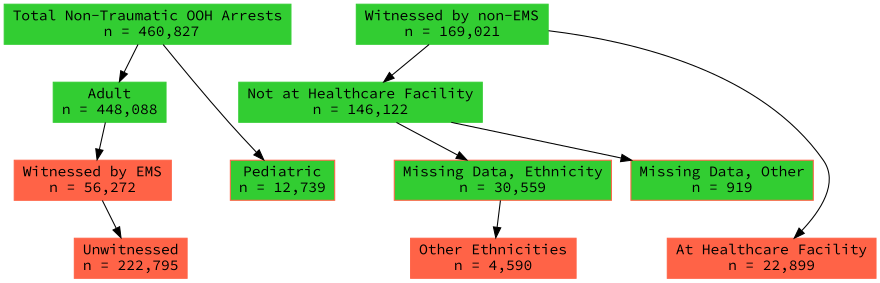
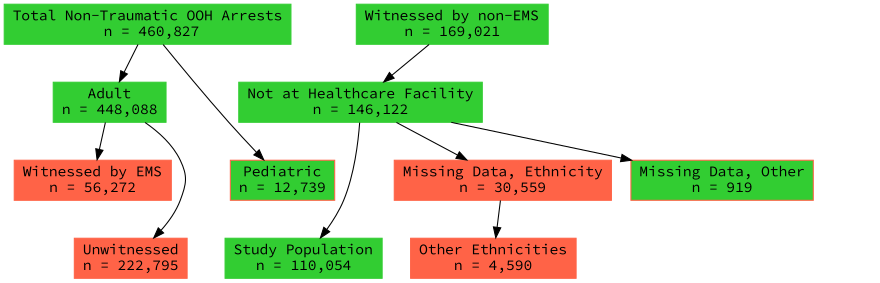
node "Missing Data, Ethnicity n = 30,559": fillcolor limegreen -> tomato
edge "Witnessed by EMS n = 56,272" -> "Unwitnessed n = 222,795": now "Adult n = 448,088" -> "Unwitnessed n = 222,795"
node "Study Population n = 110,054": added
node "At Healthcare Facility n = 22,899": removed
